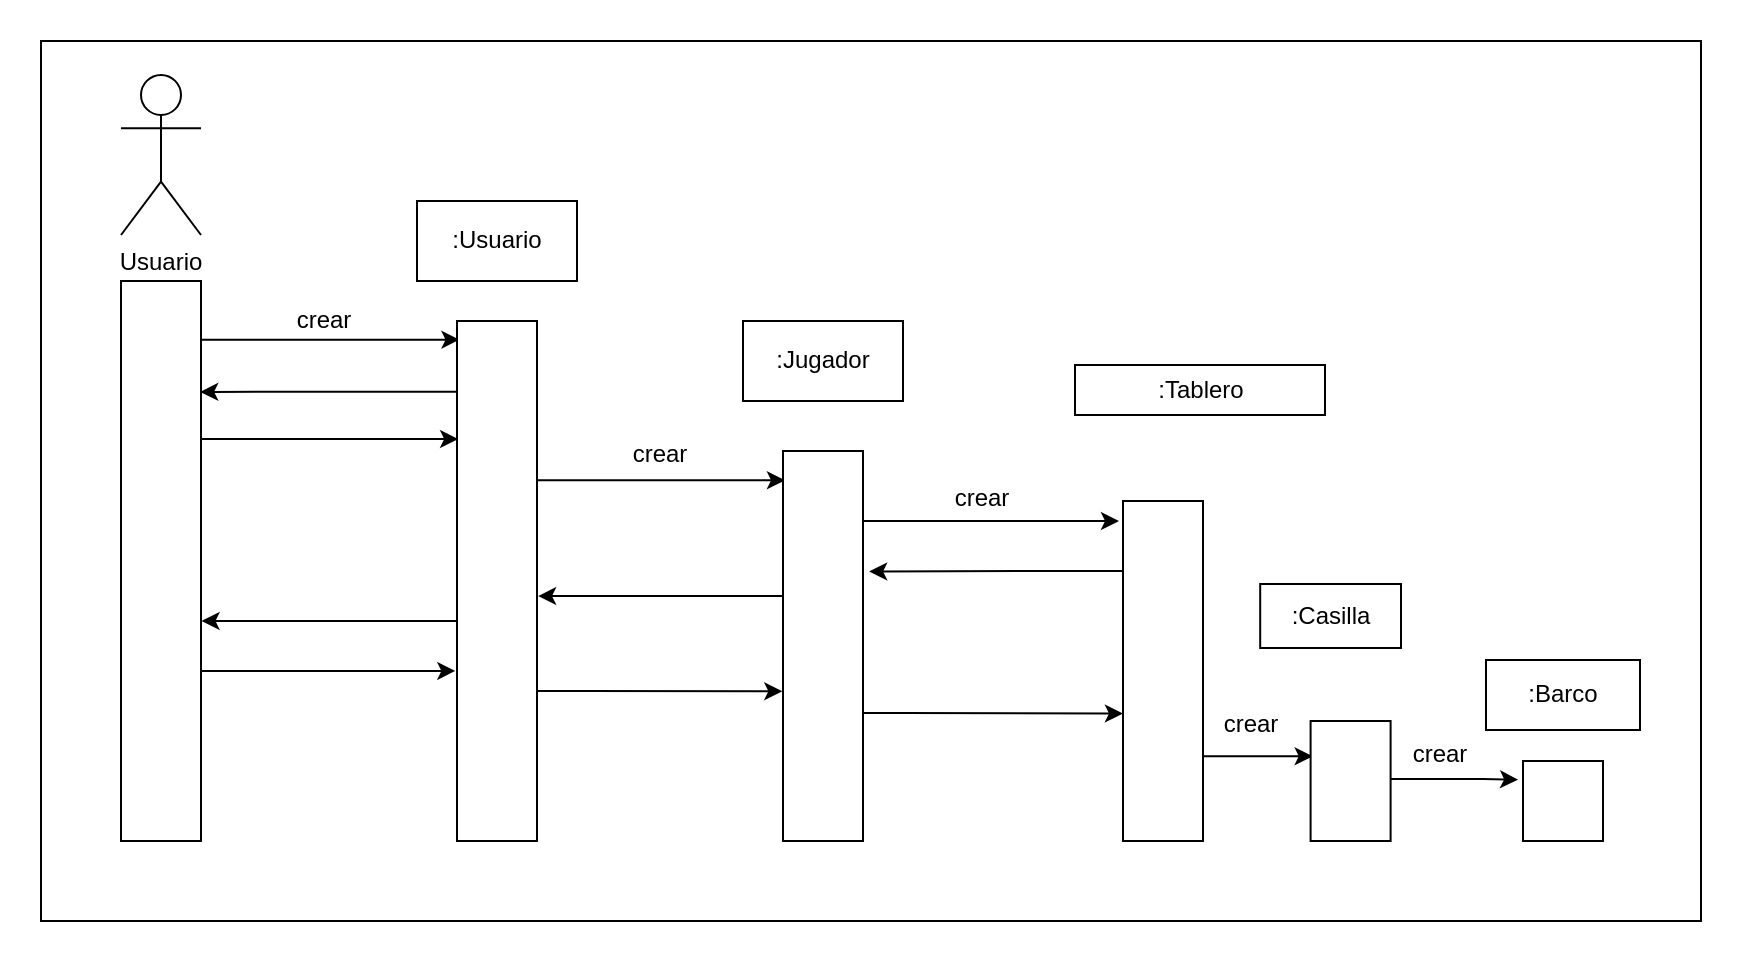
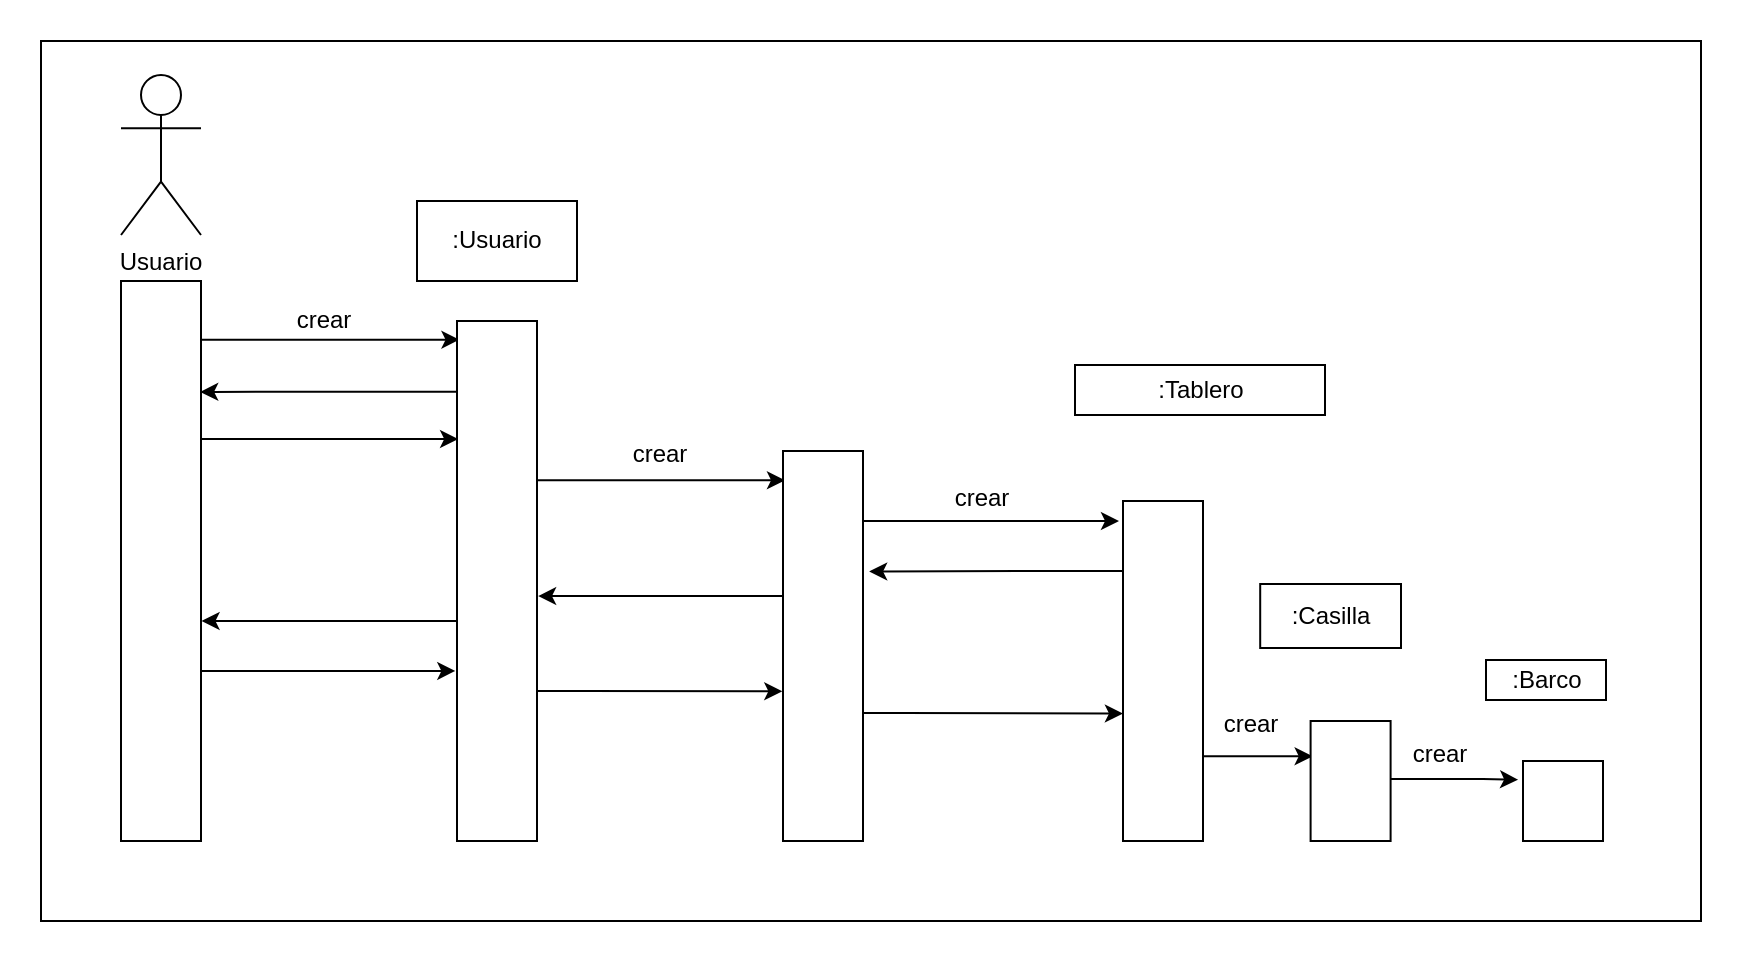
node ":Jugador": removed
node ":Barco": size 154x70 -> 120x40
